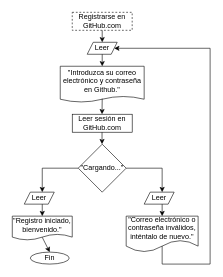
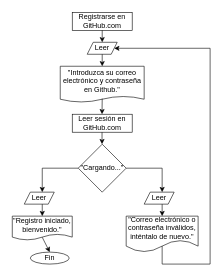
node "Registrarse en GitHub.com": style dashed -> solid
